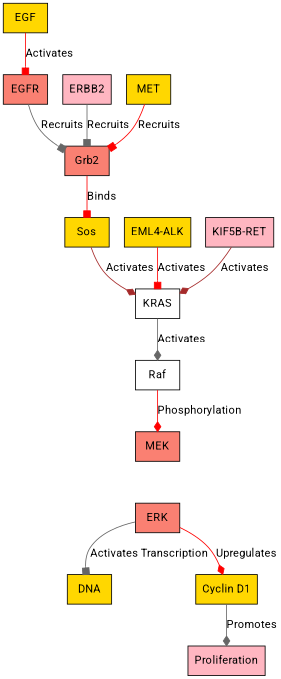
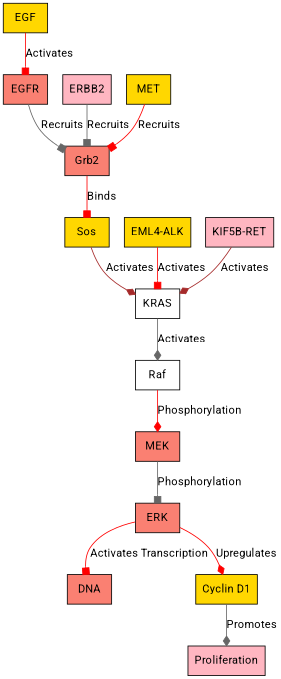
edge "MEK" -> "ERK": added, label "Phosphorylation"
edge "ERK" -> "DNA": color gray40 -> red
node "DNA": fillcolor gold -> salmon
